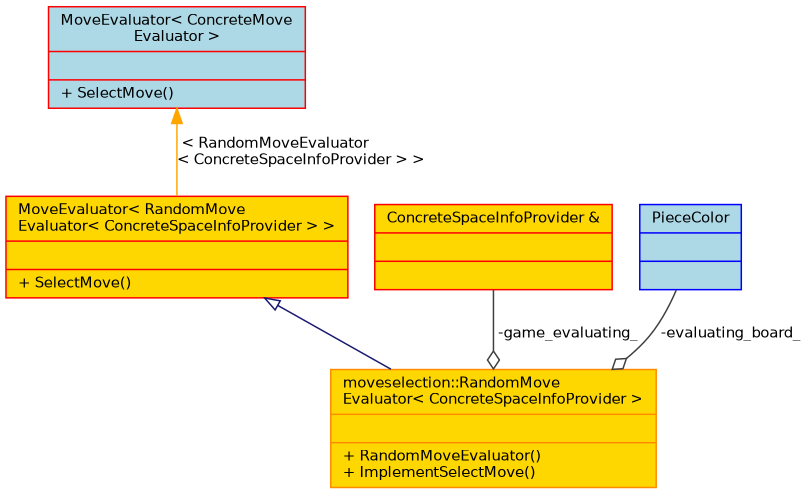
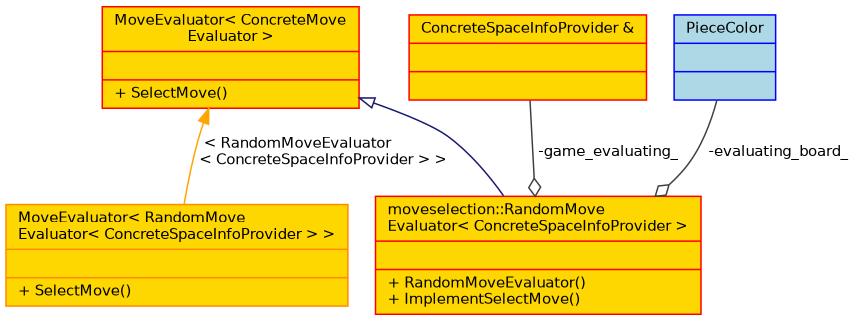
node "MoveEvaluator< ConcreteMove": fillcolor lightblue -> gold
node "MoveEvaluator< RandomMove": color red -> darkorange
edge "moveselection::RandomMove" -> "MoveEvaluator< RandomMove": now "moveselection::RandomMove" -> "MoveEvaluator< ConcreteMove"
node "moveselection::RandomMove": color darkorange -> red
